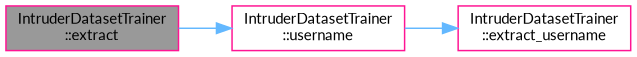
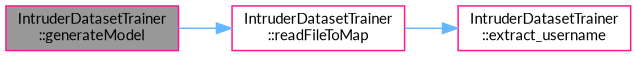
node "IntruderDatasetTrainer ::extract": label "IntruderDatasetTrainer ::extract" -> "IntruderDatasetTrainer ::generateModel"
node "IntruderDatasetTrainer ::username": label "IntruderDatasetTrainer ::username" -> "IntruderDatasetTrainer ::readFileToMap"
